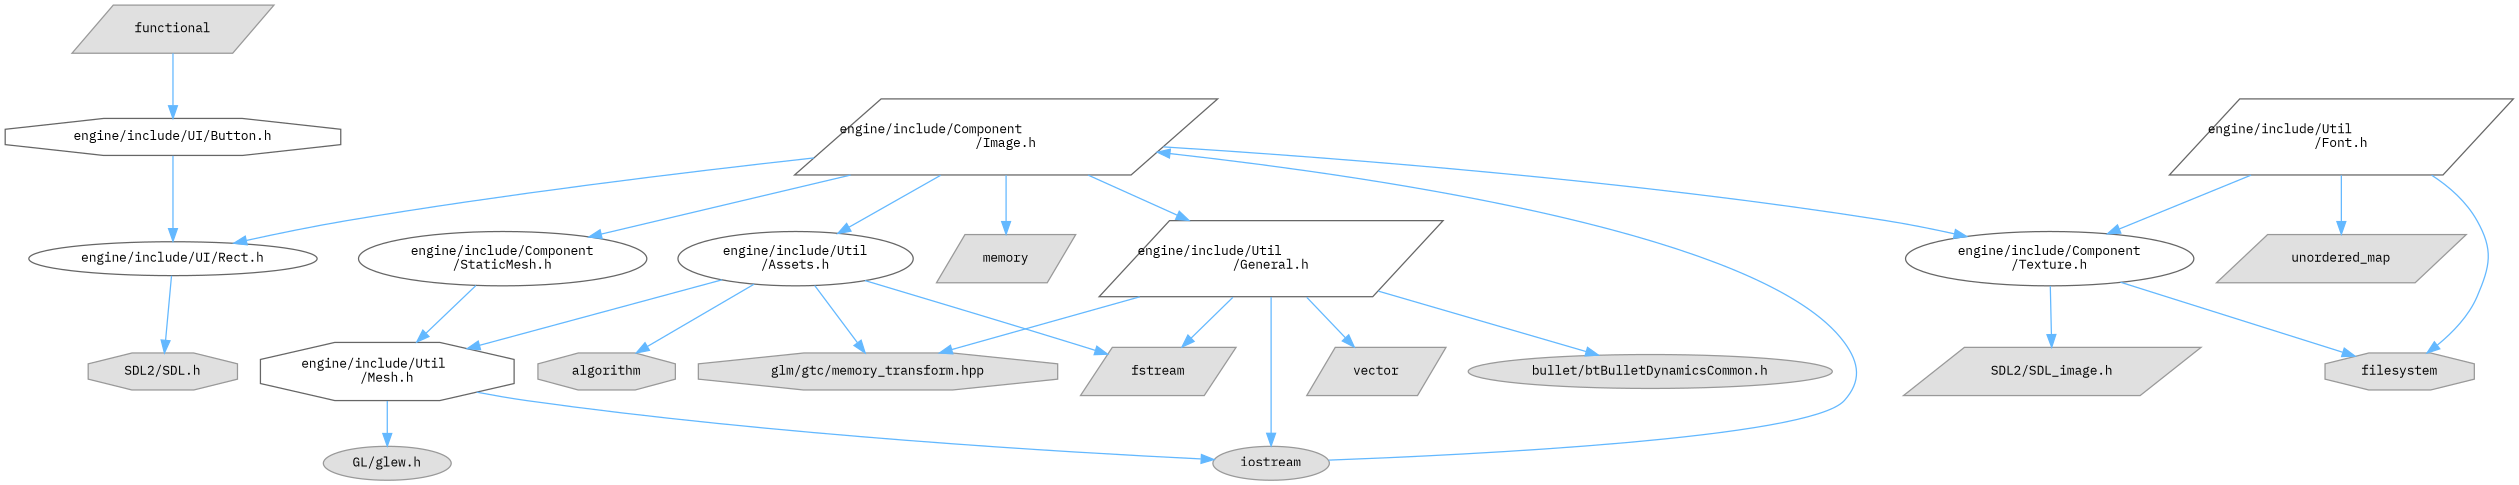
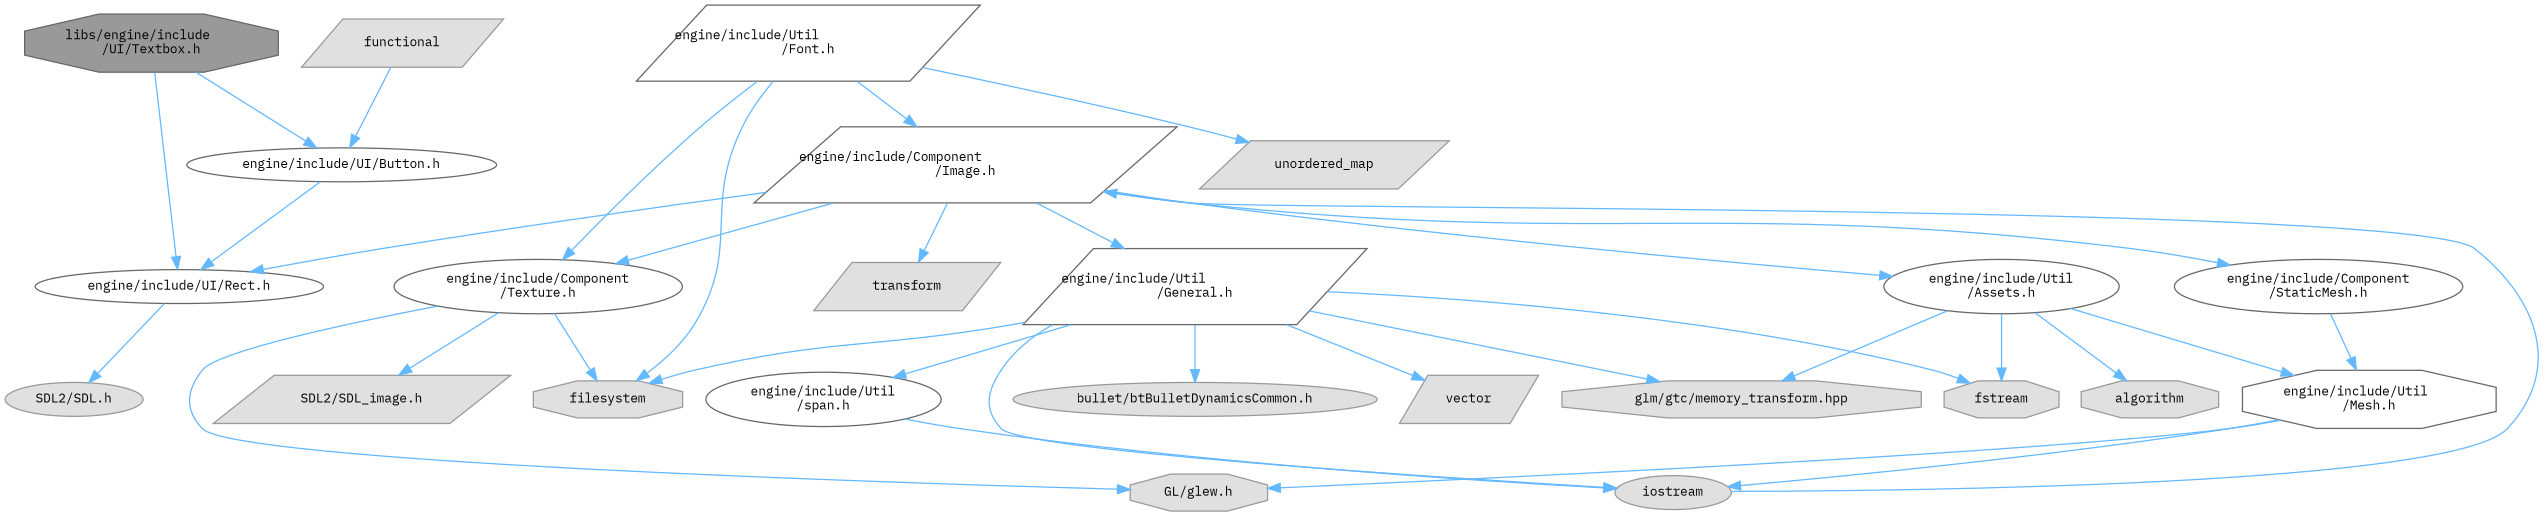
node "libs/engine/include /UI/Textbox.h": added
edge "engine/include/Util /Font.h" -> "engine/include/Component /Image.h": added
node "engine/include/UI/Button.h": shape octagon -> ellipse
node "memory": label "memory" -> "transform"
edge "engine/include/Util /General.h" -> "filesystem": added
node "SDL2/SDL.h": shape octagon -> ellipse
node "fstream": shape parallelogram -> octagon
node "engine/include/Util /span.h": added
node "GL/glew.h": shape ellipse -> octagon
edge "engine/include/Component /Texture.h" -> "GL/glew.h": added
